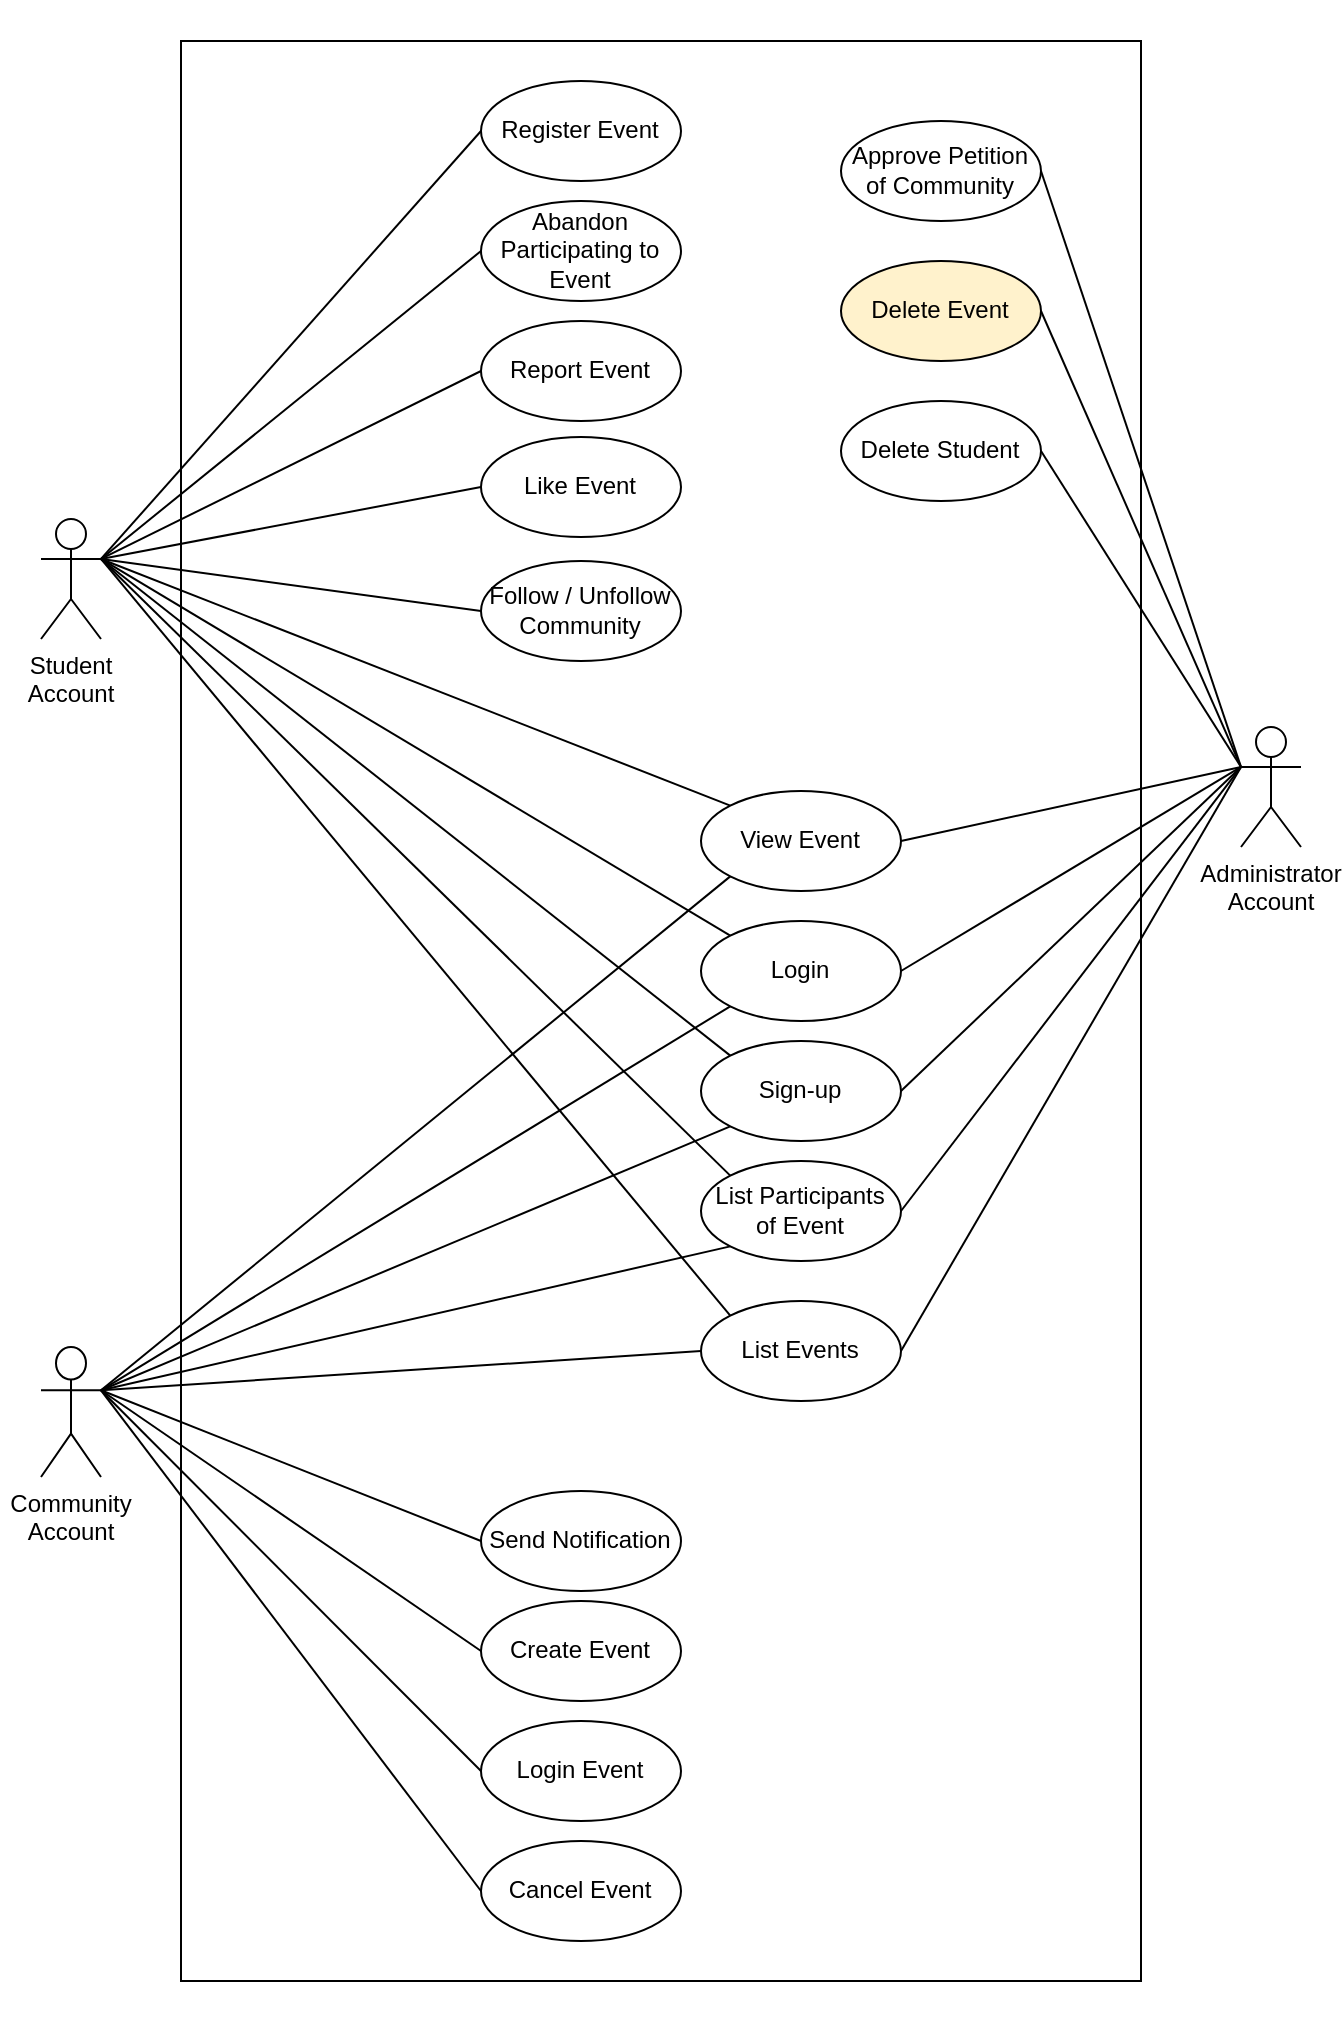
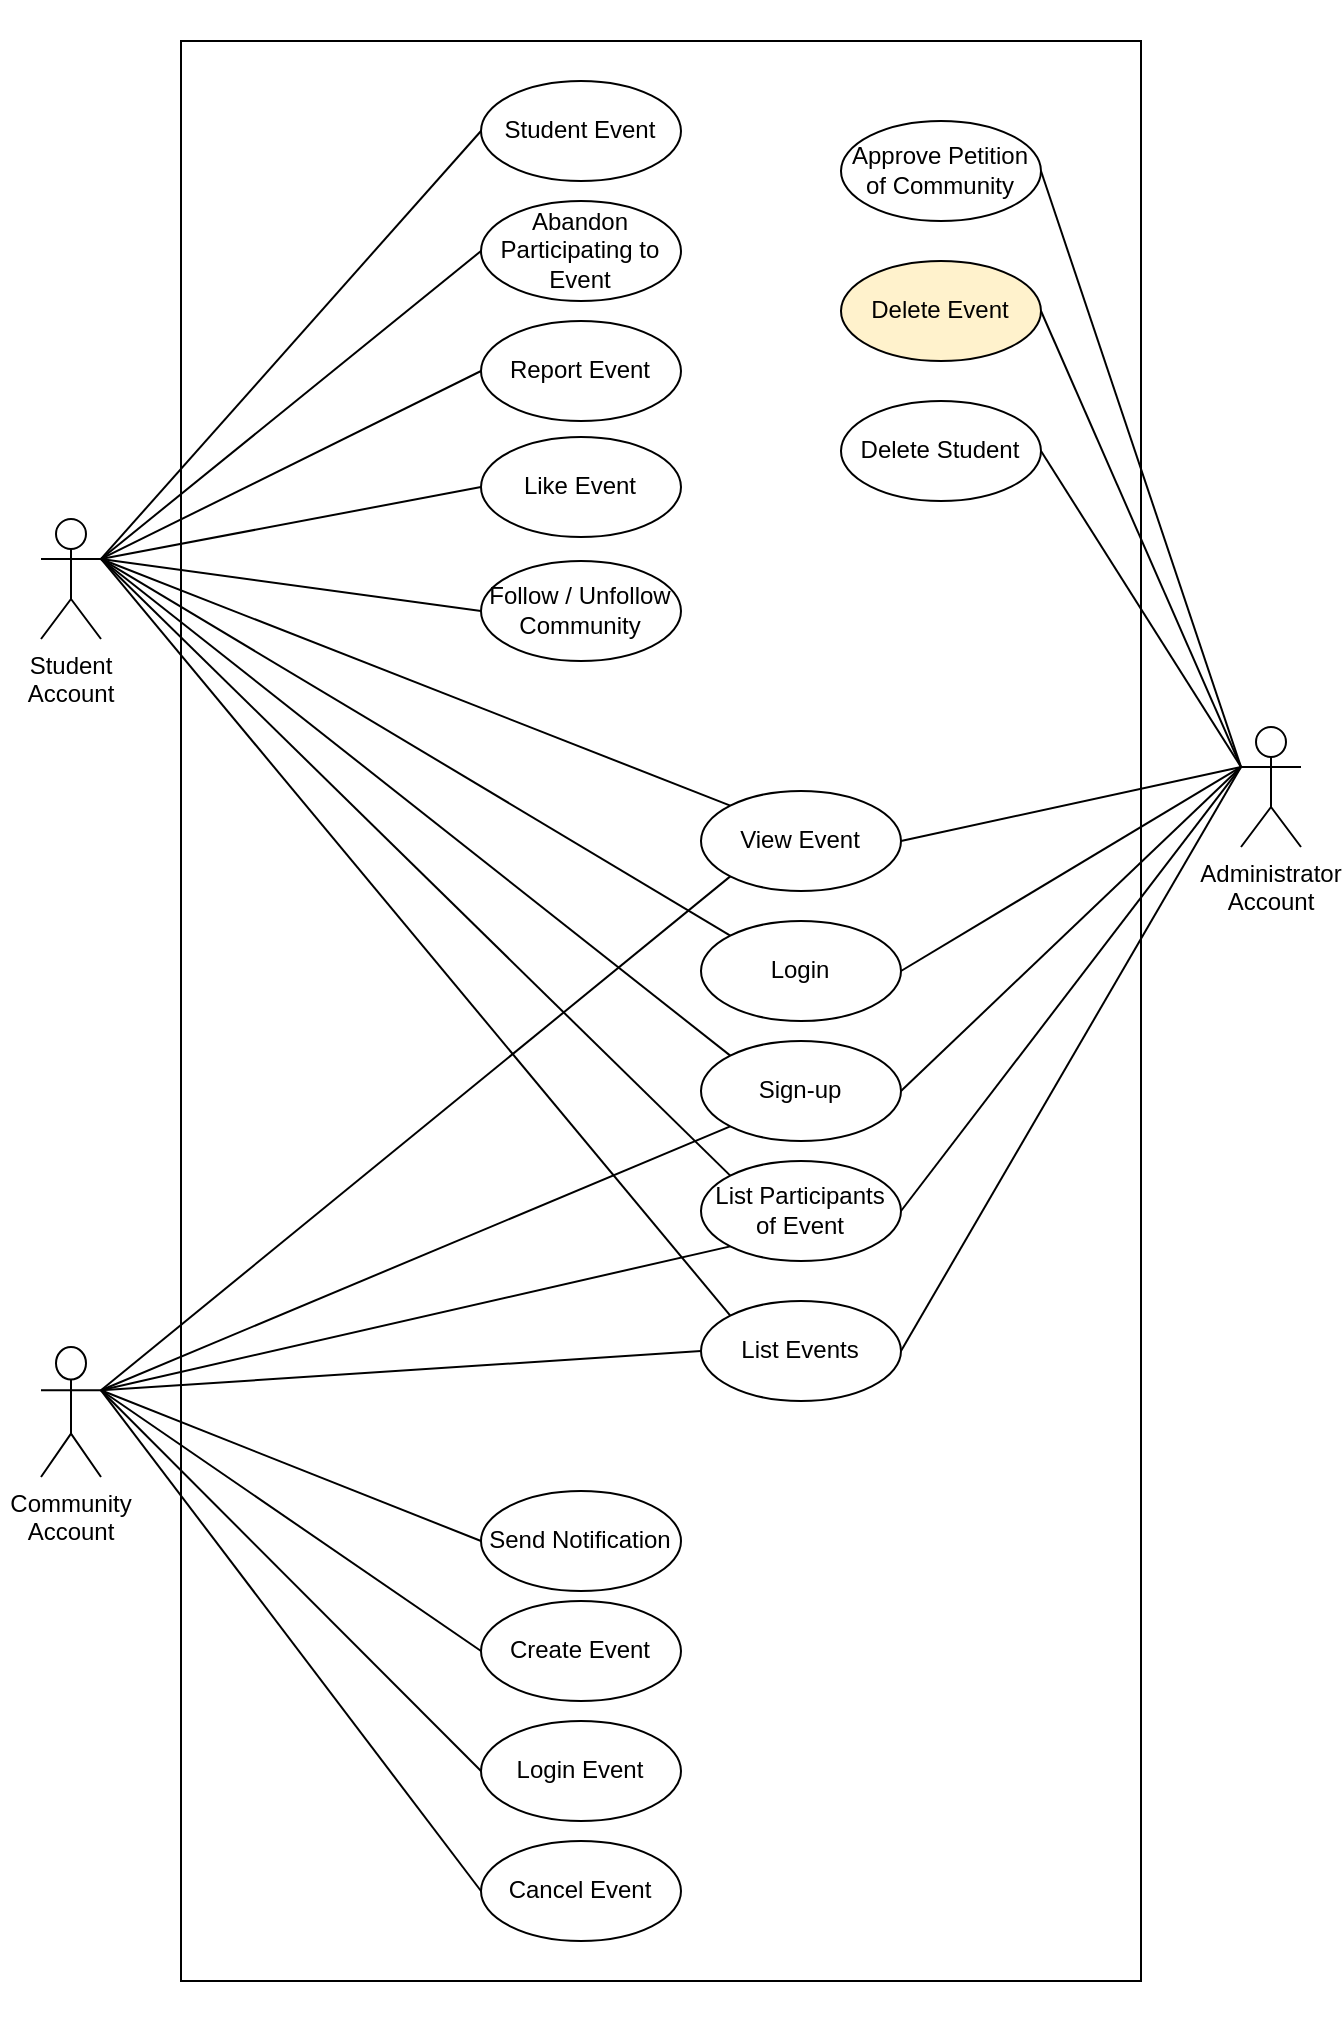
node "Register Event": label "Register Event" -> "Student Event"
edge "Login" -- "Community Account": removed
